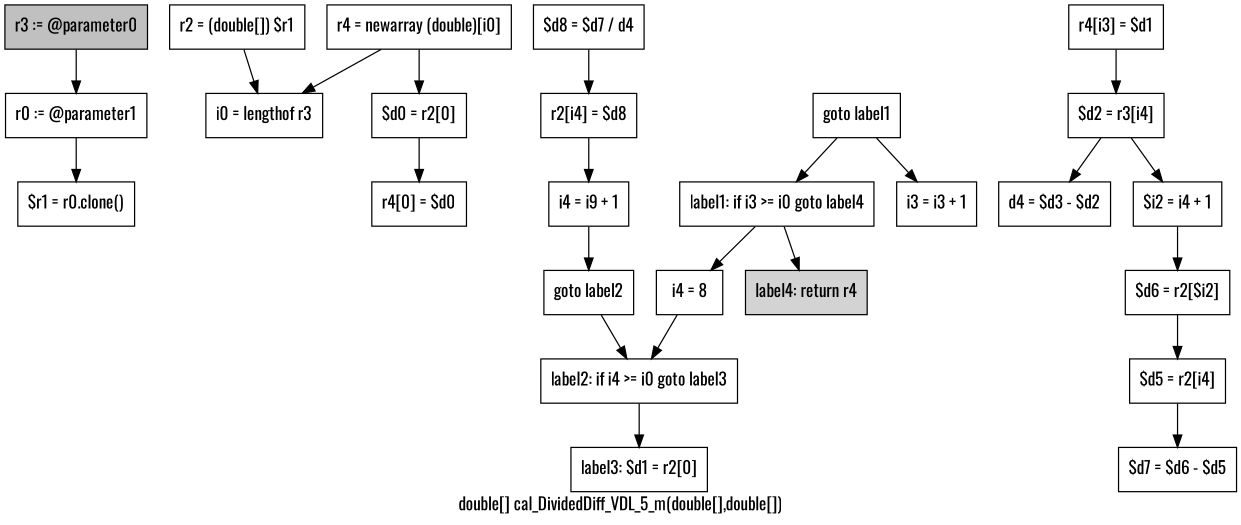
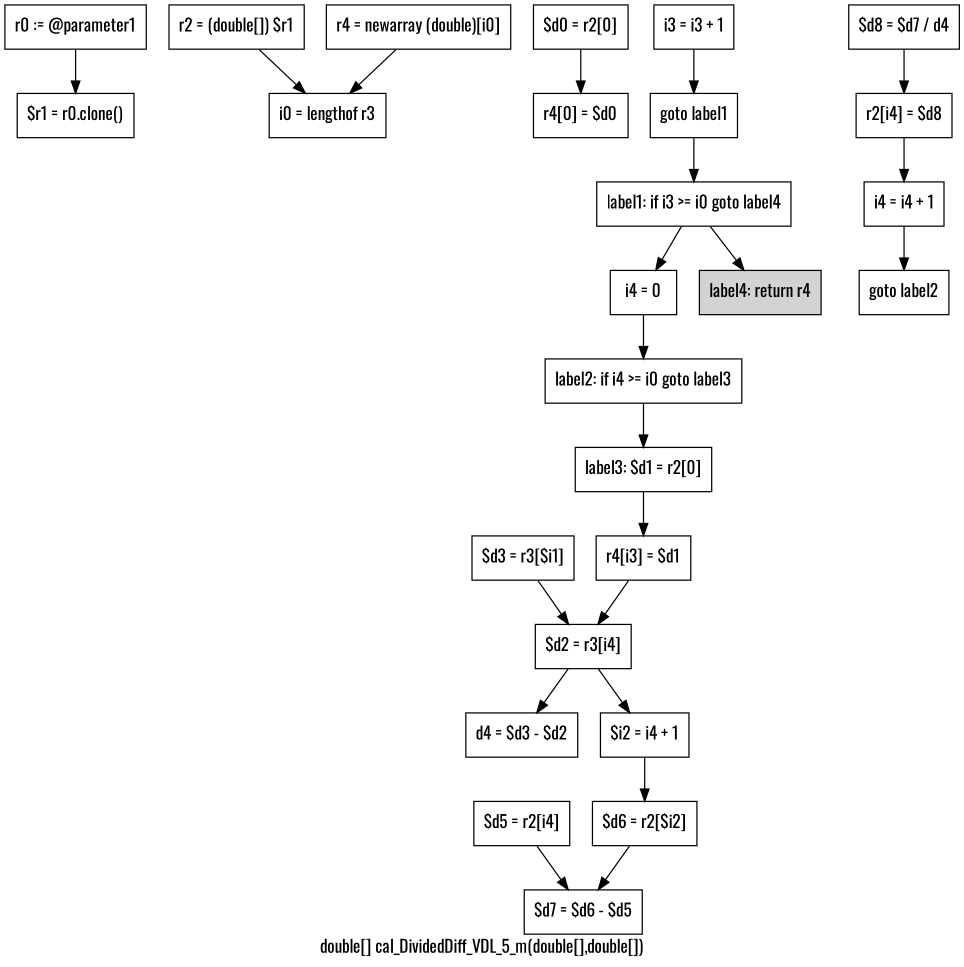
node "r3 := @parameter0": removed
edge "r4 = newarray (double)[i0]" -> "$d0 = r2[0]": removed
edge "goto label1" -> "i3 = i3 + 1": reversed
node "i4 = i9 + 1": label "i4 = i9 + 1" -> "i4 = i4 + 1"
node "i4 = 8": label "i4 = 8" -> "i4 = 0"
edge "goto label2" -> "label2: if i4 >= i0 goto label3": removed
edge "$d6 = r2[$i2]" -> "$d5 = r2[i4]": now "$d6 = r2[$i2]" -> "$d7 = $d6 - $d5"
edge "label3: $d1 = r2[0]" -> "r4[i3] = $d1": added
node "$d3 = r3[$i1]": added
